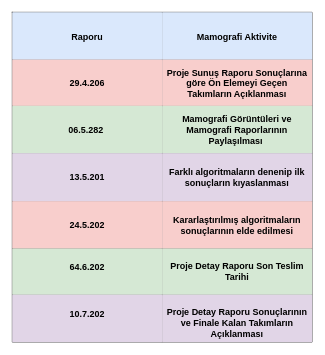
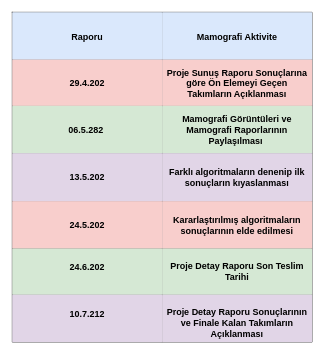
node "29.4.206": label "29.4.206" -> "29.4.202"
node "13.5.201": label "13.5.201" -> "13.5.202"
node "64.6.202": label "64.6.202" -> "24.6.202"
node "10.7.202": label "10.7.202" -> "10.7.212"
